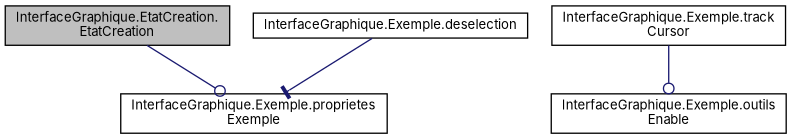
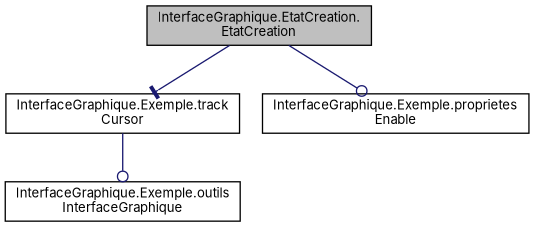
node "InterfaceGraphique.Exemple.deselection": removed
edge "InterfaceGraphique.EtatCreation. EtatCreation" -> "InterfaceGraphique.Exemple.track Cursor": added
node "InterfaceGraphique.Exemple.proprietes Exemple": label "InterfaceGraphique.Exemple.proprietes Exemple" -> "InterfaceGraphique.Exemple.proprietes Enable"
node "InterfaceGraphique.Exemple.outils Enable": label "InterfaceGraphique.Exemple.outils Enable" -> "InterfaceGraphique.Exemple.outils InterfaceGraphique"
